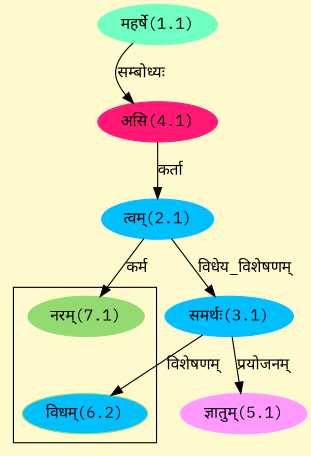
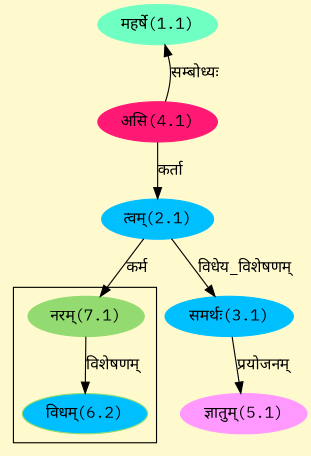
edge "महर्षे(1.1)" -> "असि(4.1)": reversed
edge "समर्थः(3.1)" -> "विधम्(6.2)": now "नरम्(7.1)" -> "विधम्(6.2)"
